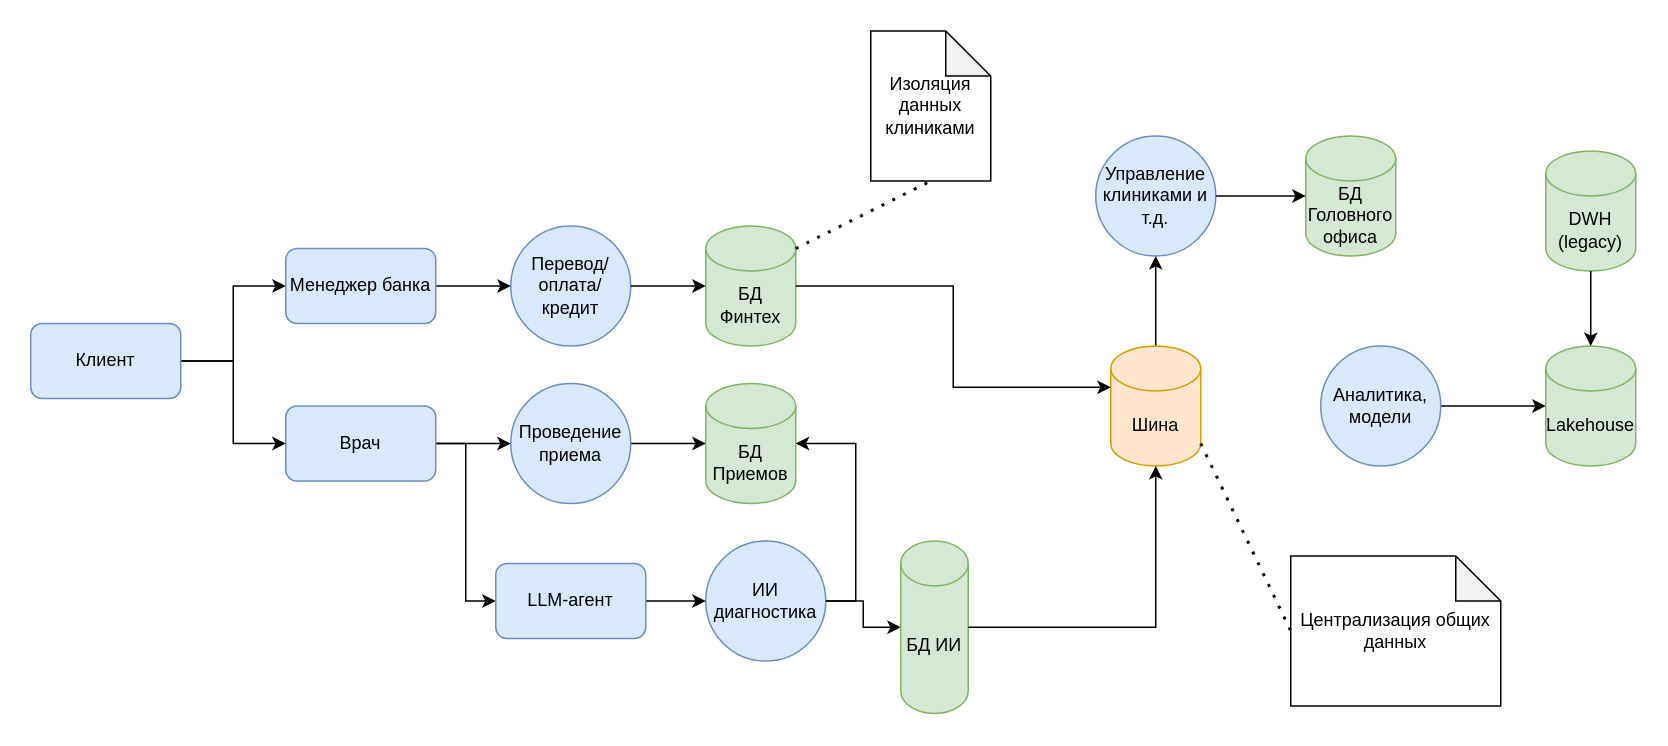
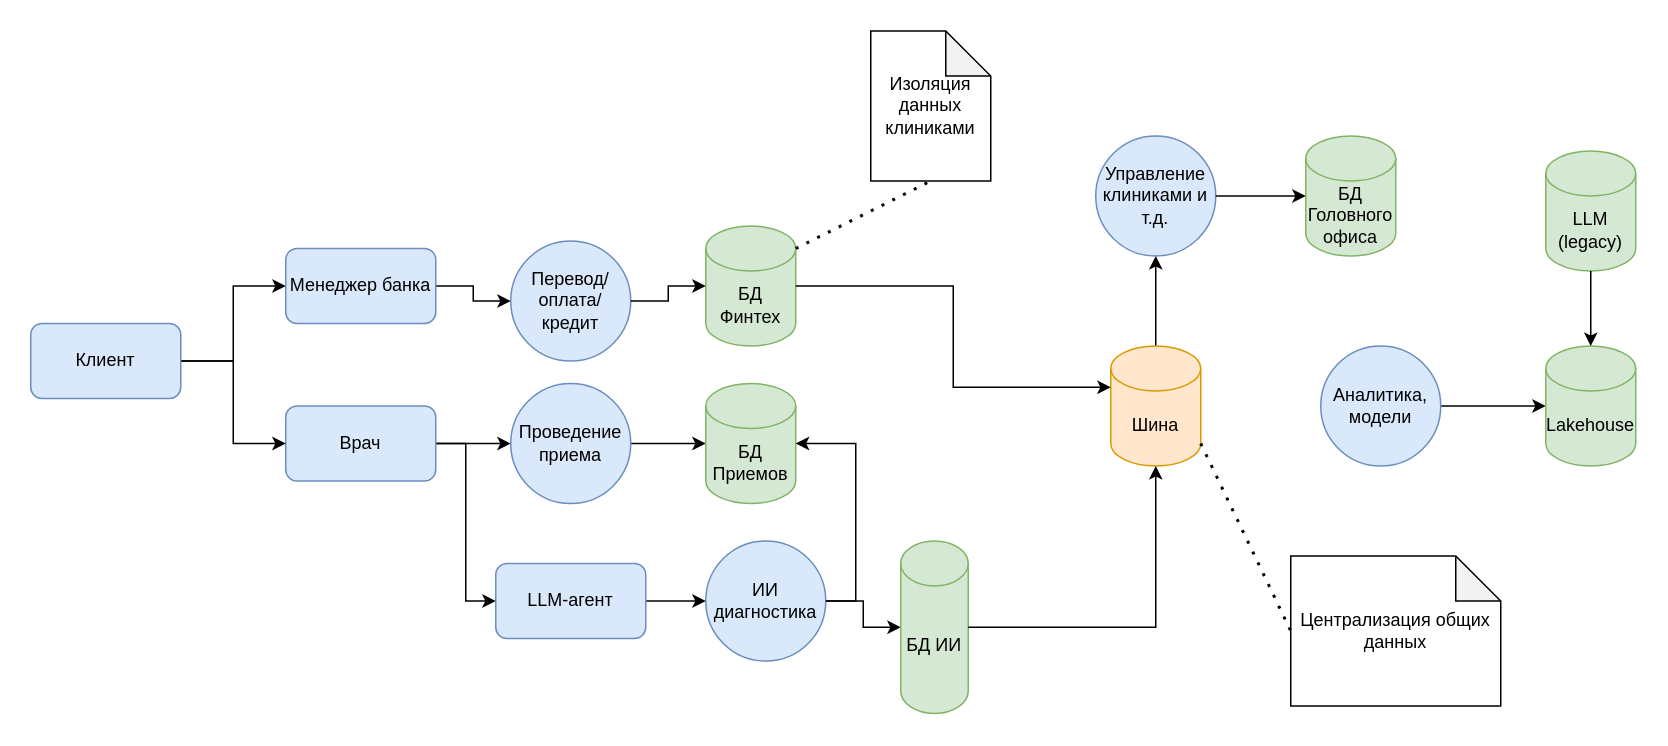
node "DWH (legacy)": label "DWH (legacy)" -> "LLM (legacy)"
node "Перевод/оплата/кредит": moved (571, 286) -> (571, 301)
